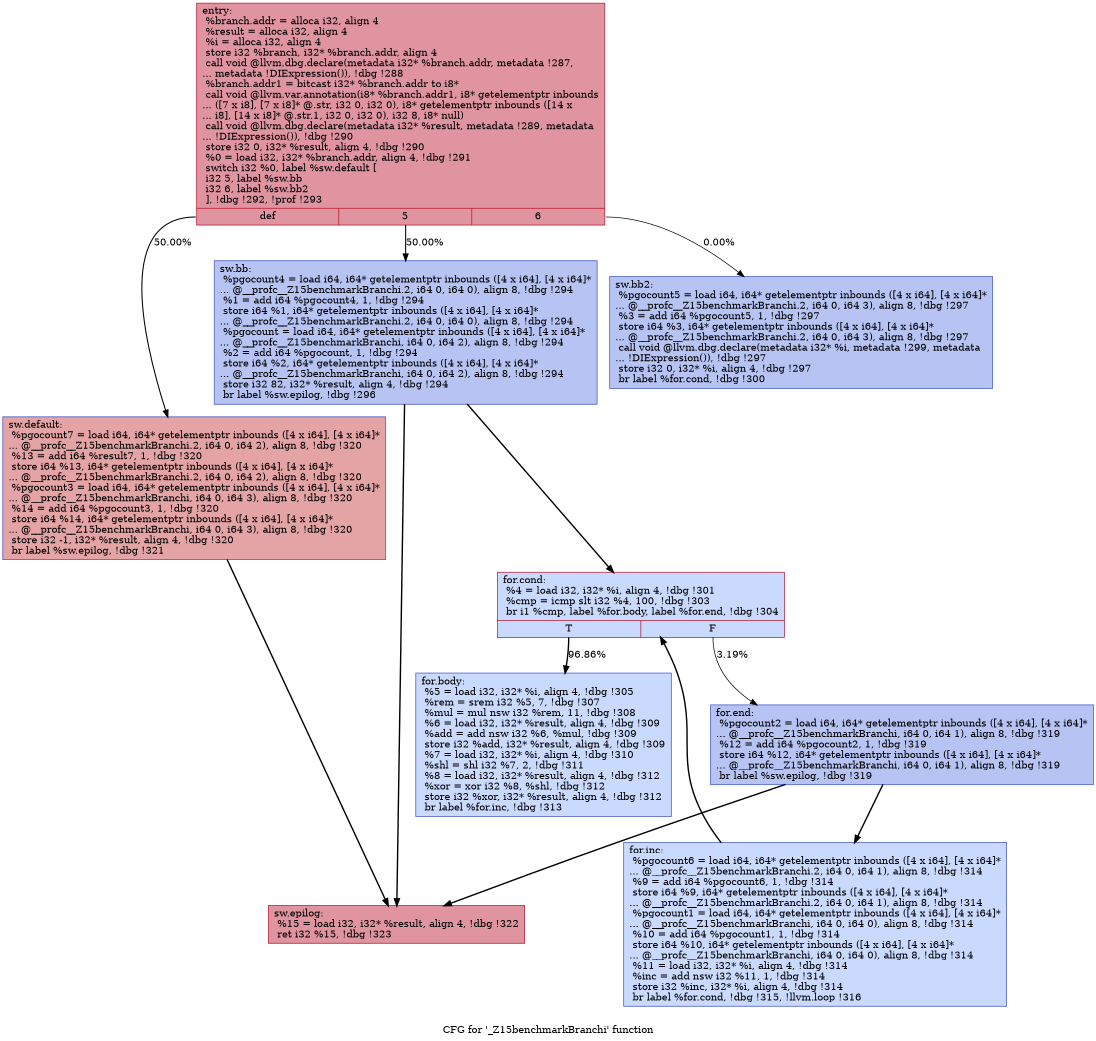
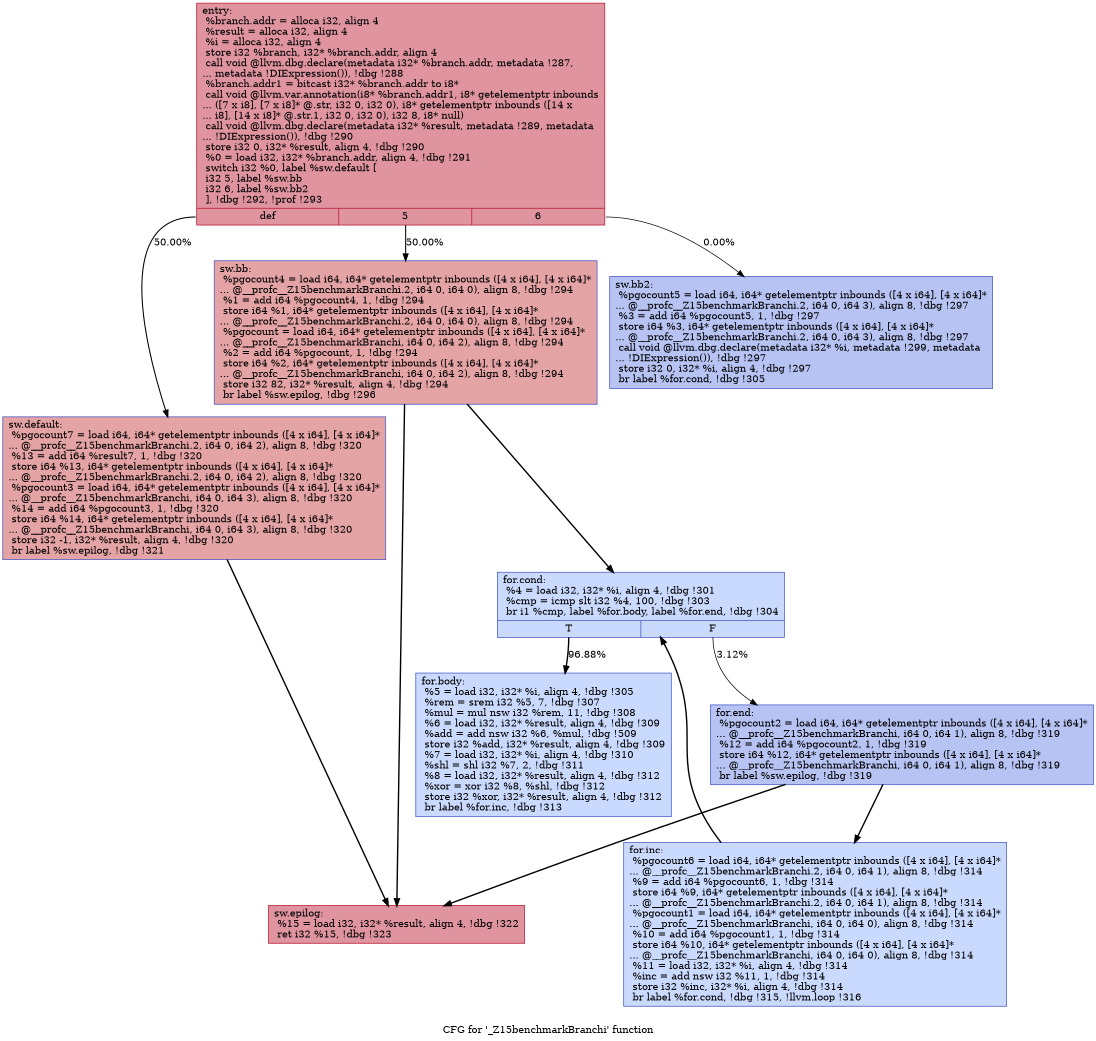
node "sw.bb:": fillcolor #5977e370 -> #c32e3170
node "sw.bb2:": text "br label %for.cond, !dbg !300" -> "br label %for.cond, !dbg !305"
node "for.cond:": color #b70d28ff -> #3d50c3ff
edge "for.cond:" -> "for.body:": label "96.86%" -> "96.88%"
edge "for.cond:" -> "for.end:": label "3.19%" -> "3.12%"
node "for.body:": text "%add = add nsw i32 %6, %mul, !dbg !309" -> "%add = add nsw i32 %6, %mul, !dbg !509"
